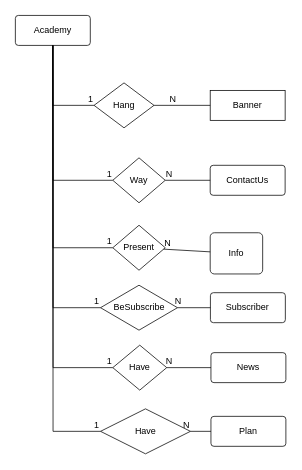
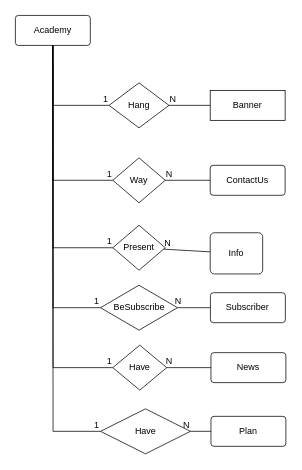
node "Hang": moved (124, 105) -> (139, 105)
